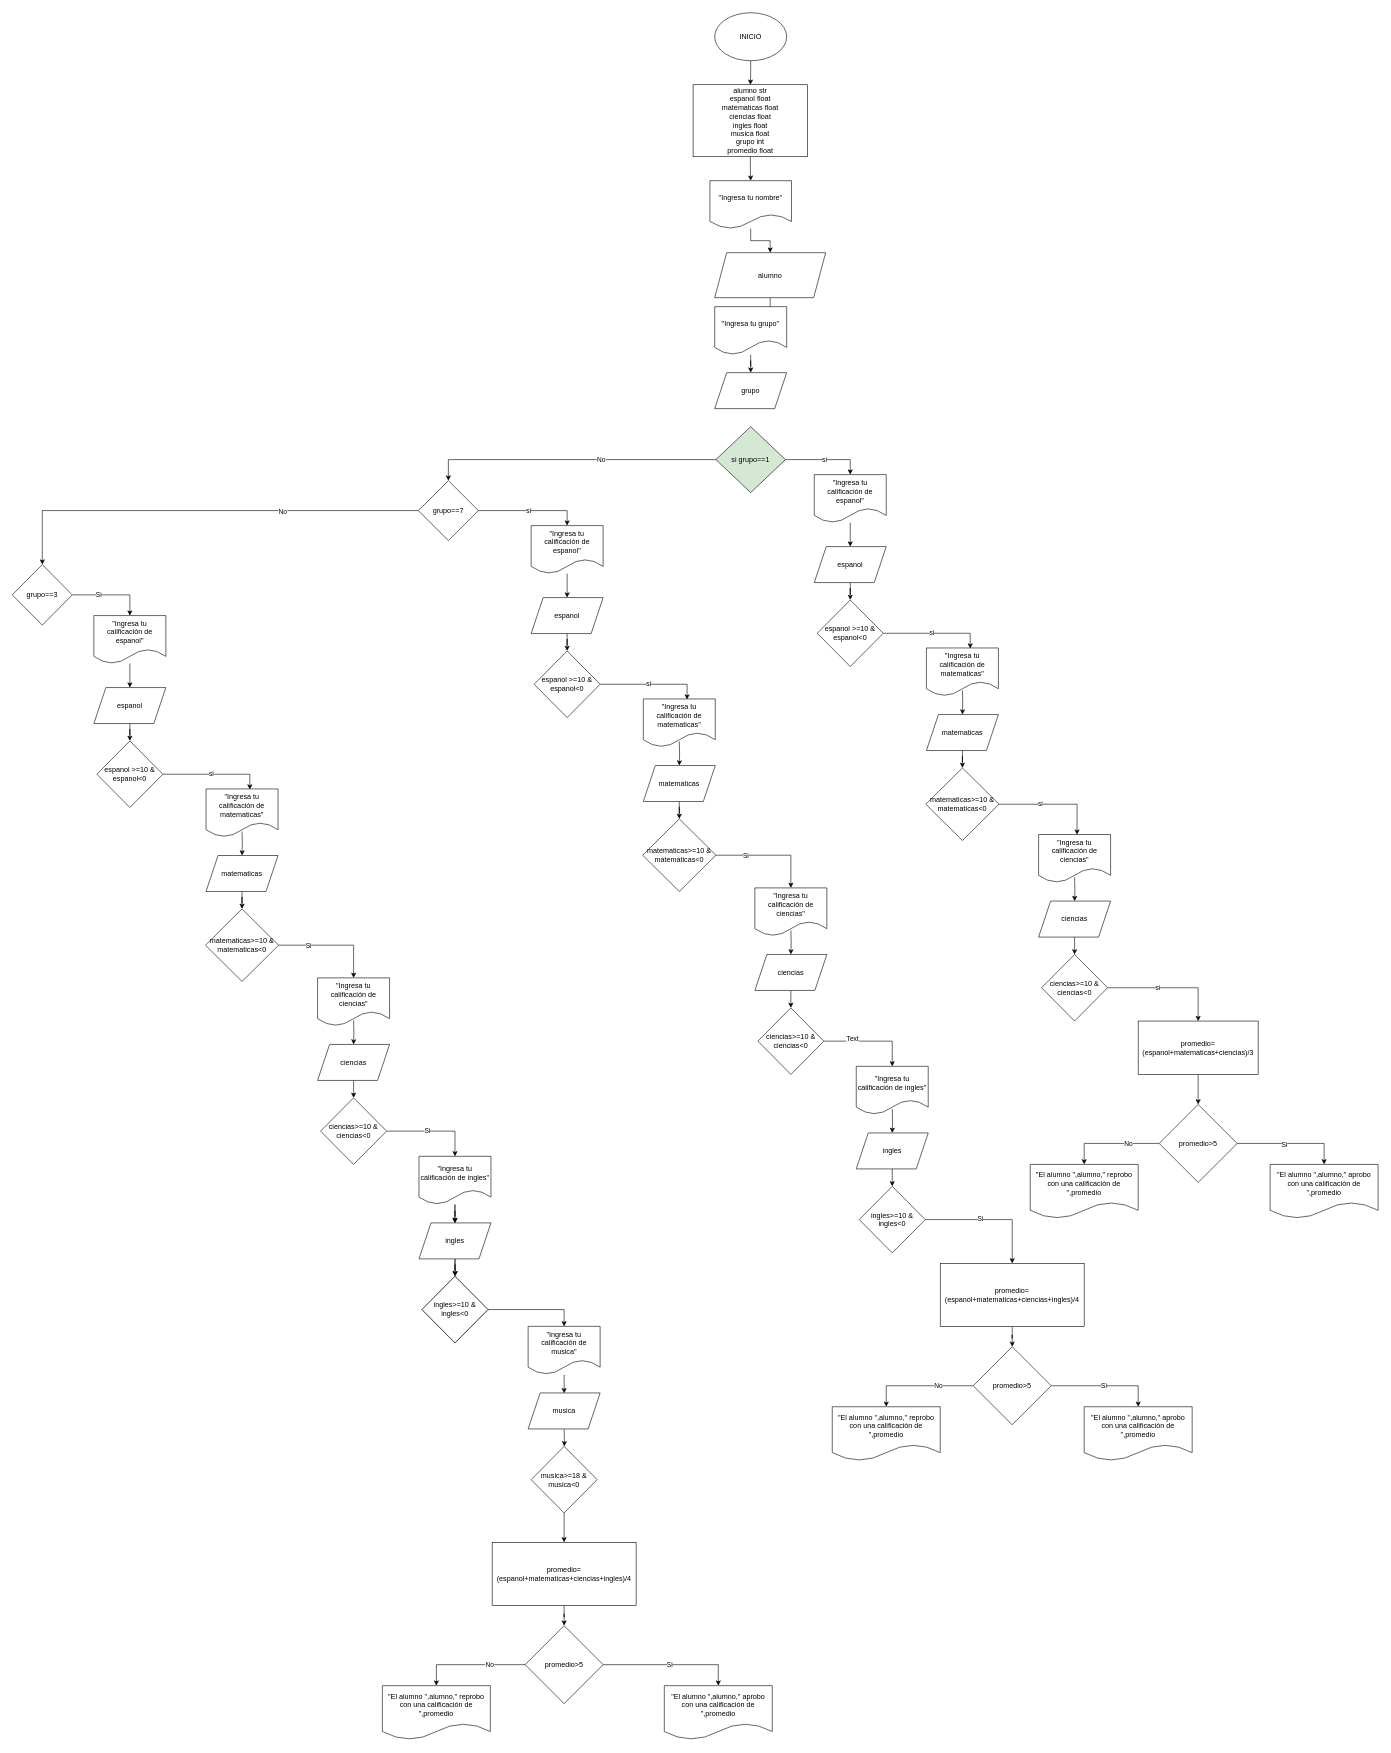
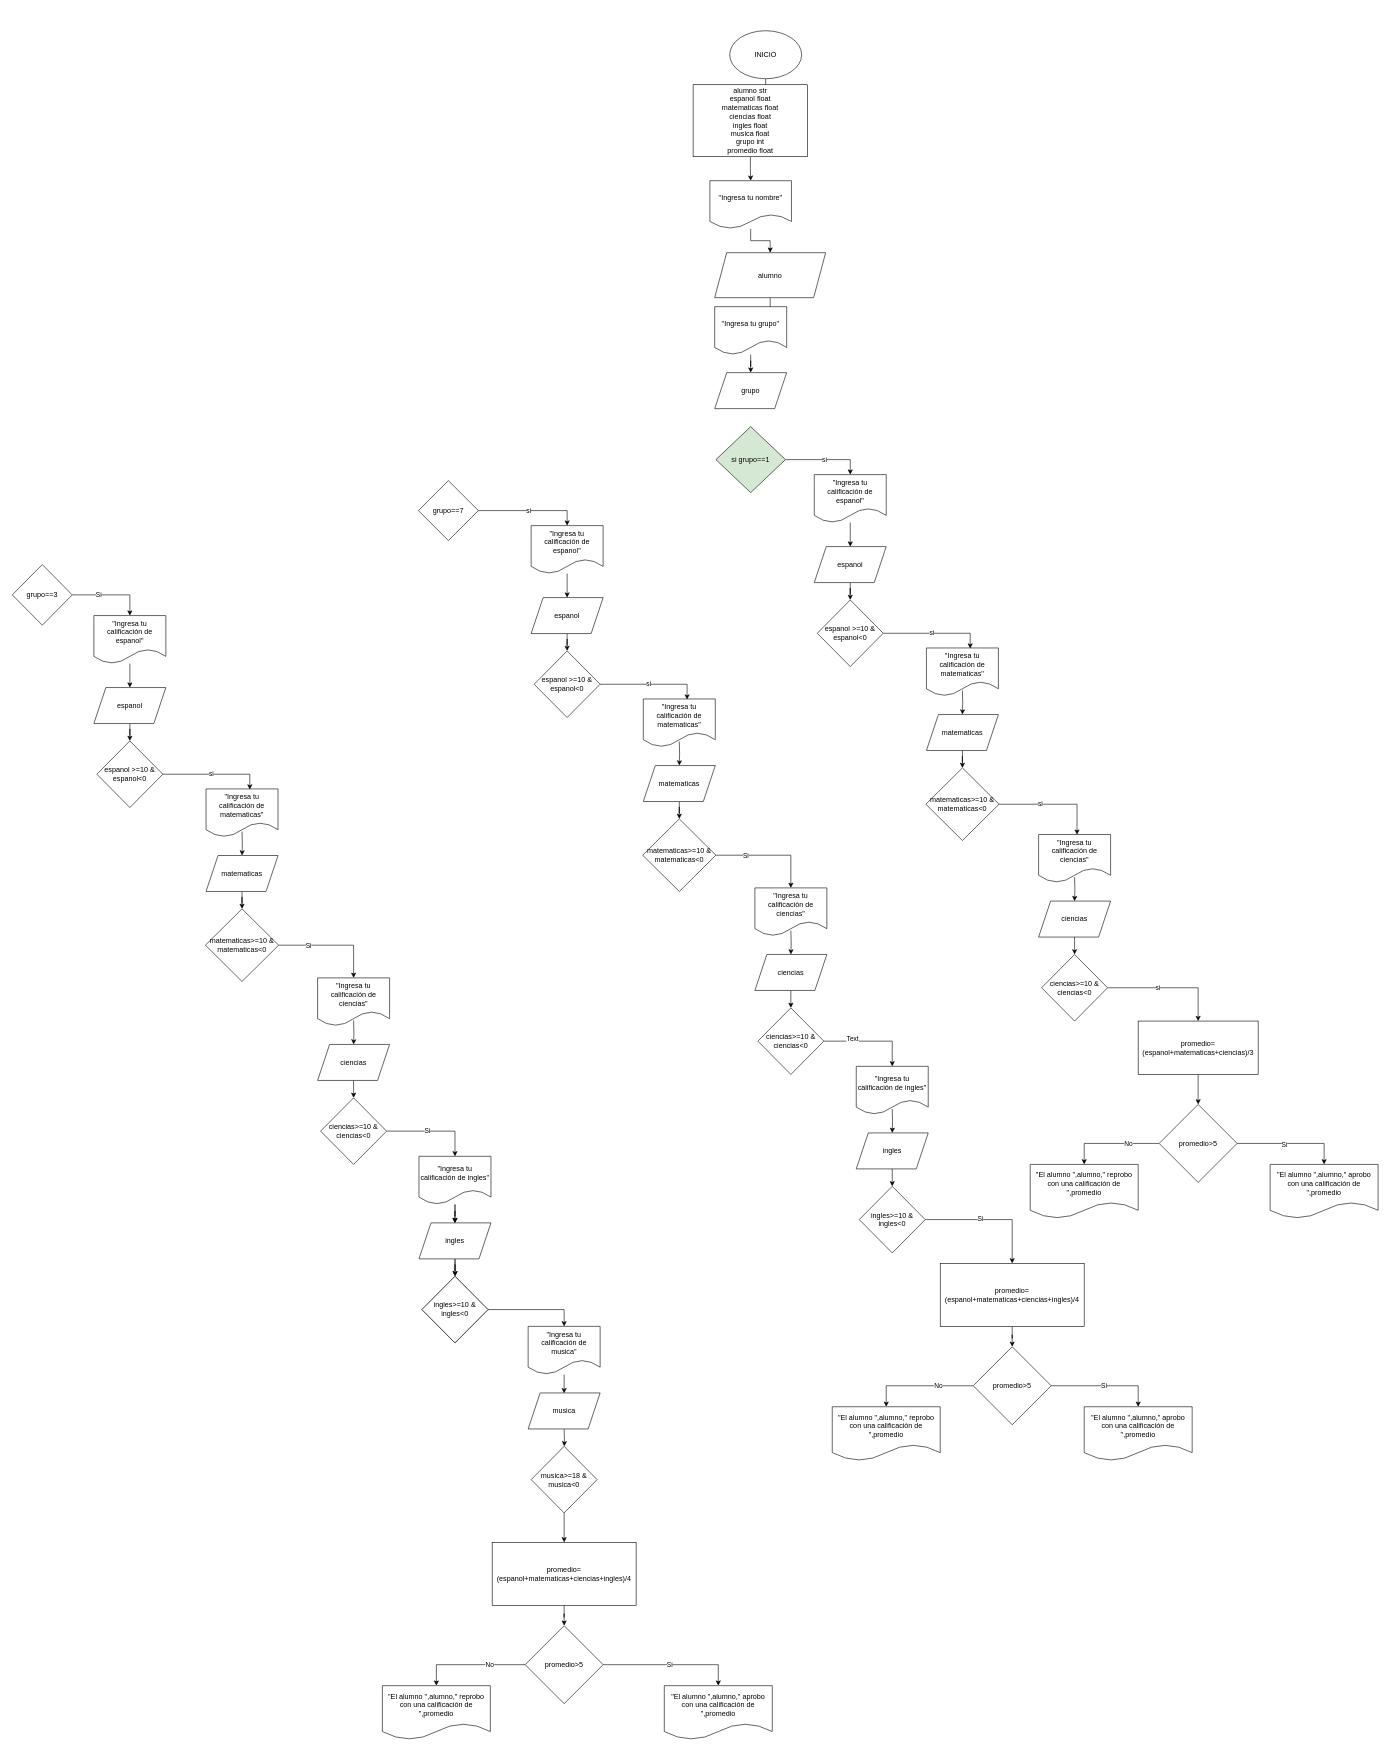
node "INICIO": moved (751, 36) -> (766, 54)
edge "si grupo==1" -> "grupo==7": removed, label "No"
edge "grupo==7" -> "grupo==3": removed, label "No"
